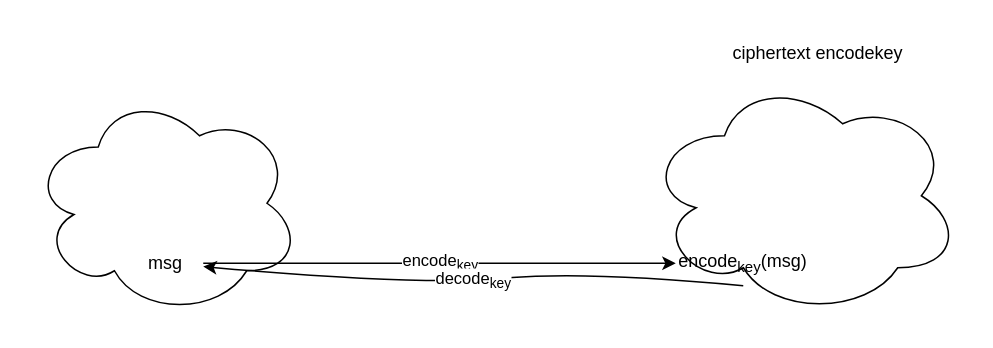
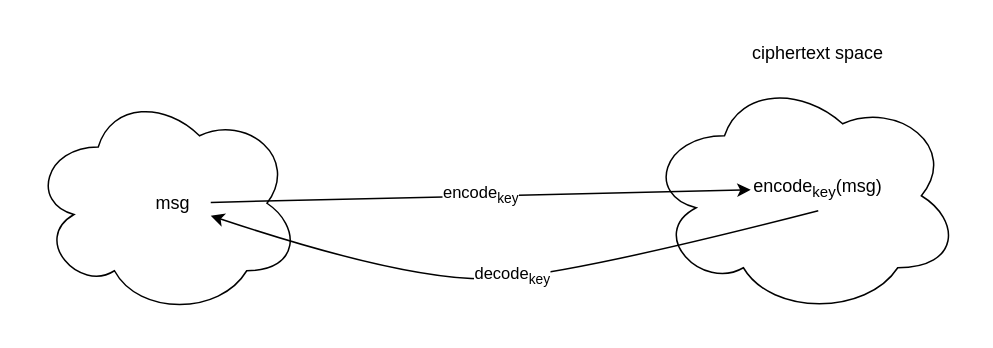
node "ciphertext encodekey": label "ciphertext encodekey" -> "ciphertext space"
node "msg": moved (166, 263) -> (173, 203)
node "encodekey(msg)": moved (743, 263) -> (818, 188)
